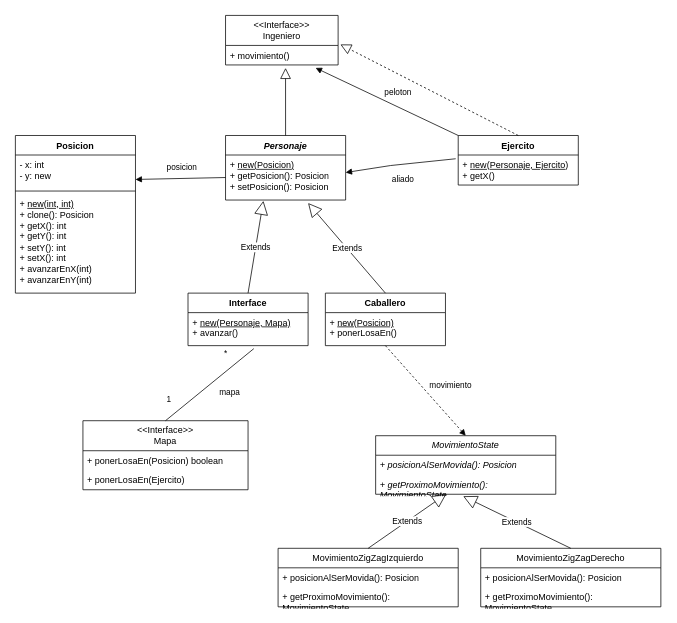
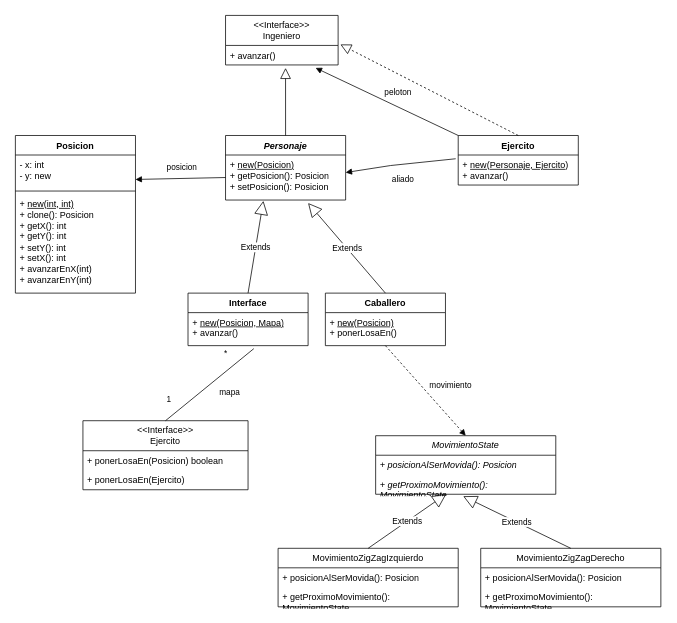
node "+ movimiento()": label "+ movimiento()" -> "+ avanzar()"
node "+ new(Personaje, Ejercito) + getX()": label "+ new(Personaje, Ejercito) + getX()" -> "+ new(Personaje, Ejercito) + avanzar()"
node "+ new(Personaje, Mapa) + avanzar()": label "+ new(Personaje, Mapa) + avanzar()" -> "+ new(Posicion, Mapa) + avanzar()"
node "<<Interface>> Mapa": label "<<Interface>> Mapa" -> "<<Interface>> Ejercito"
